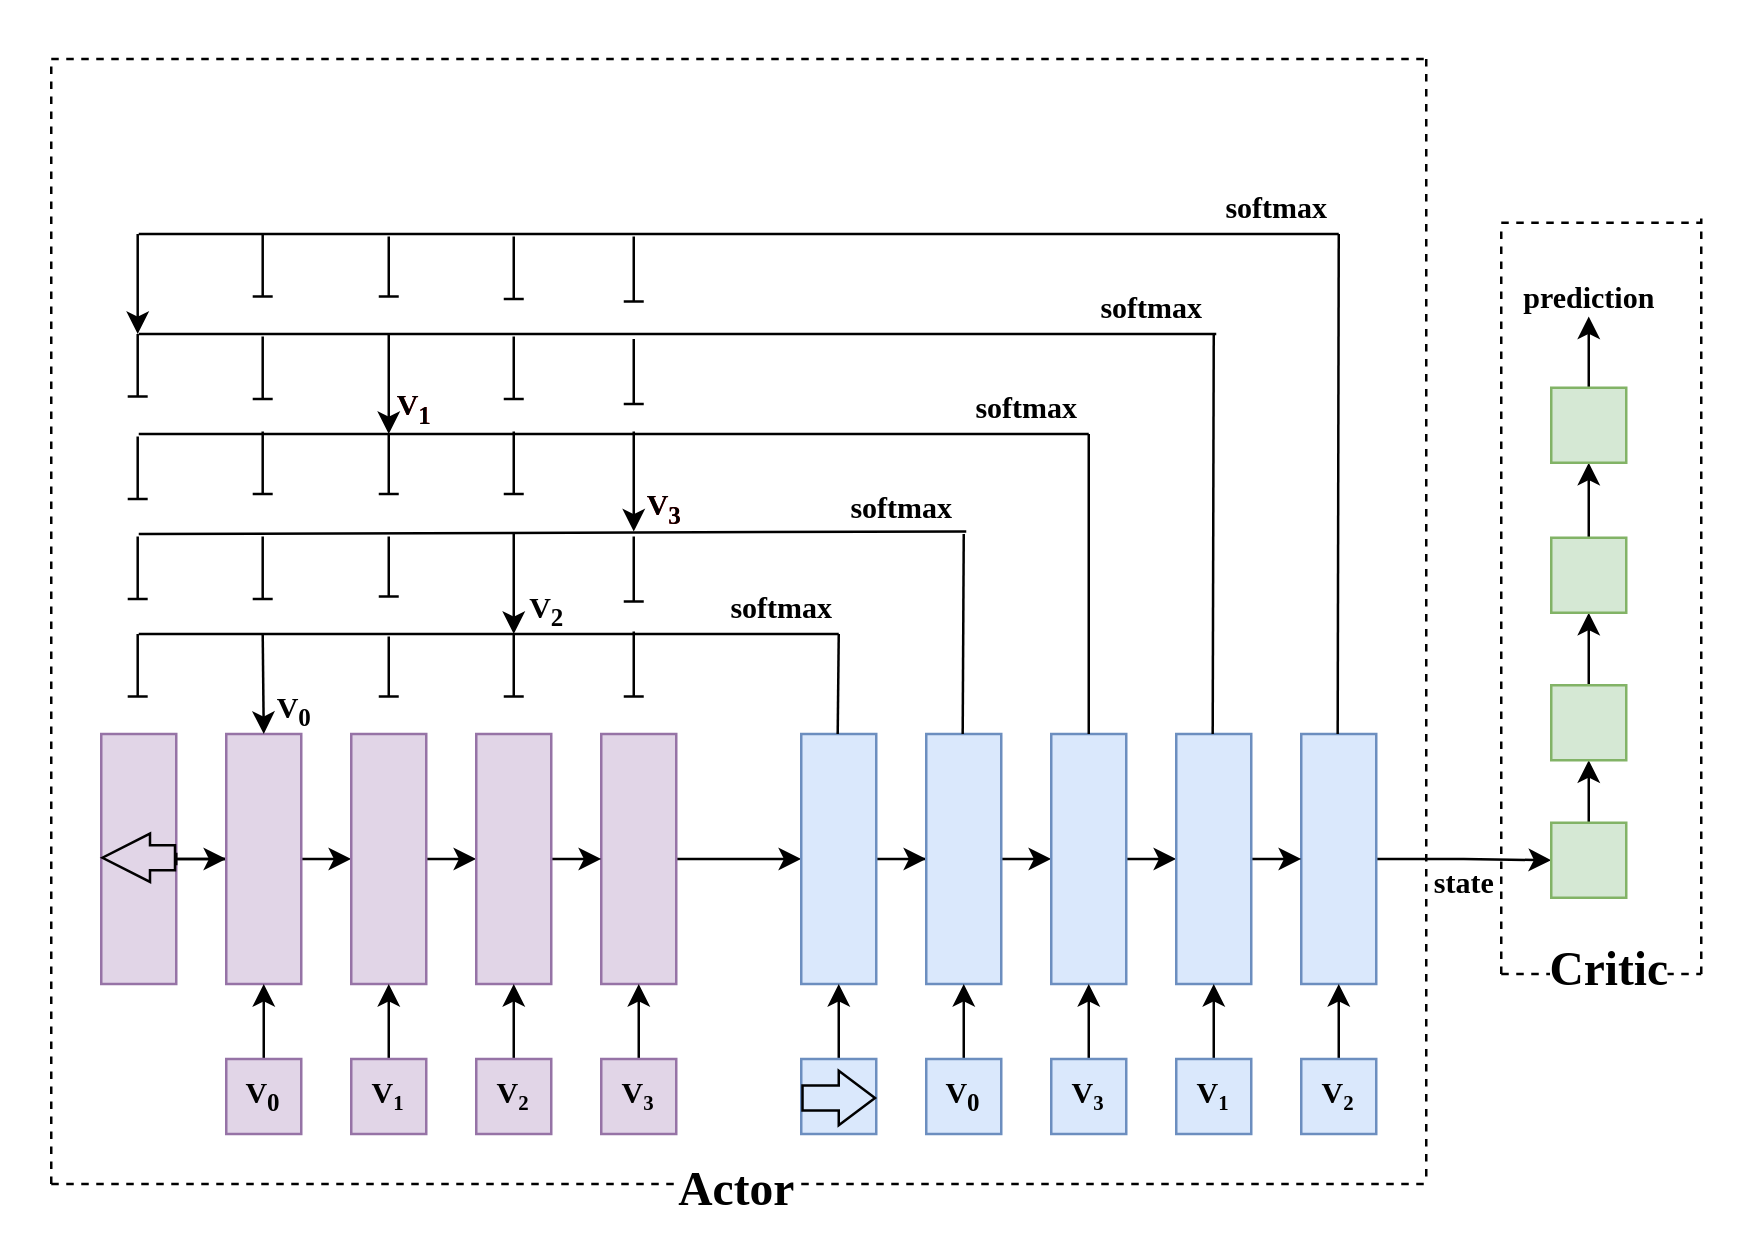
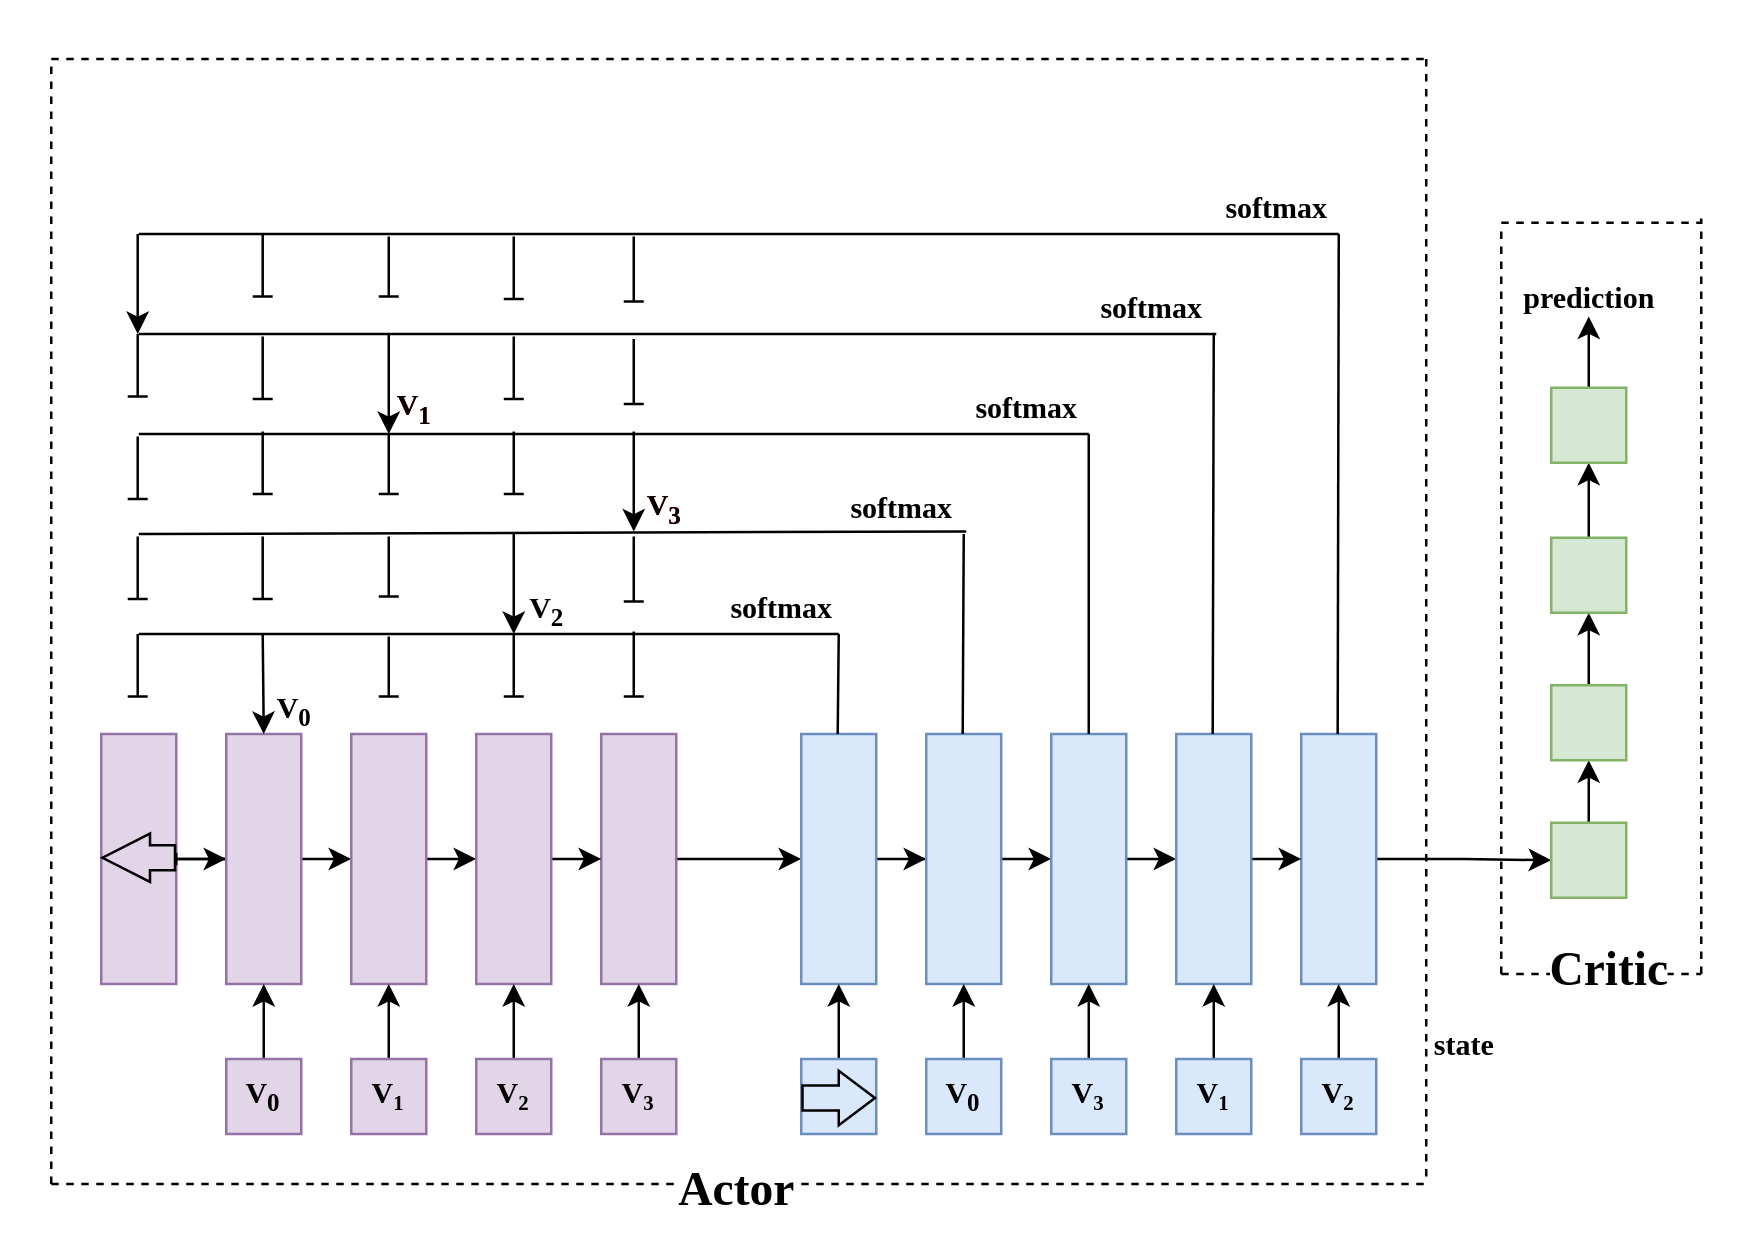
node "state": moved (1464, 884) -> (1464, 1046)
